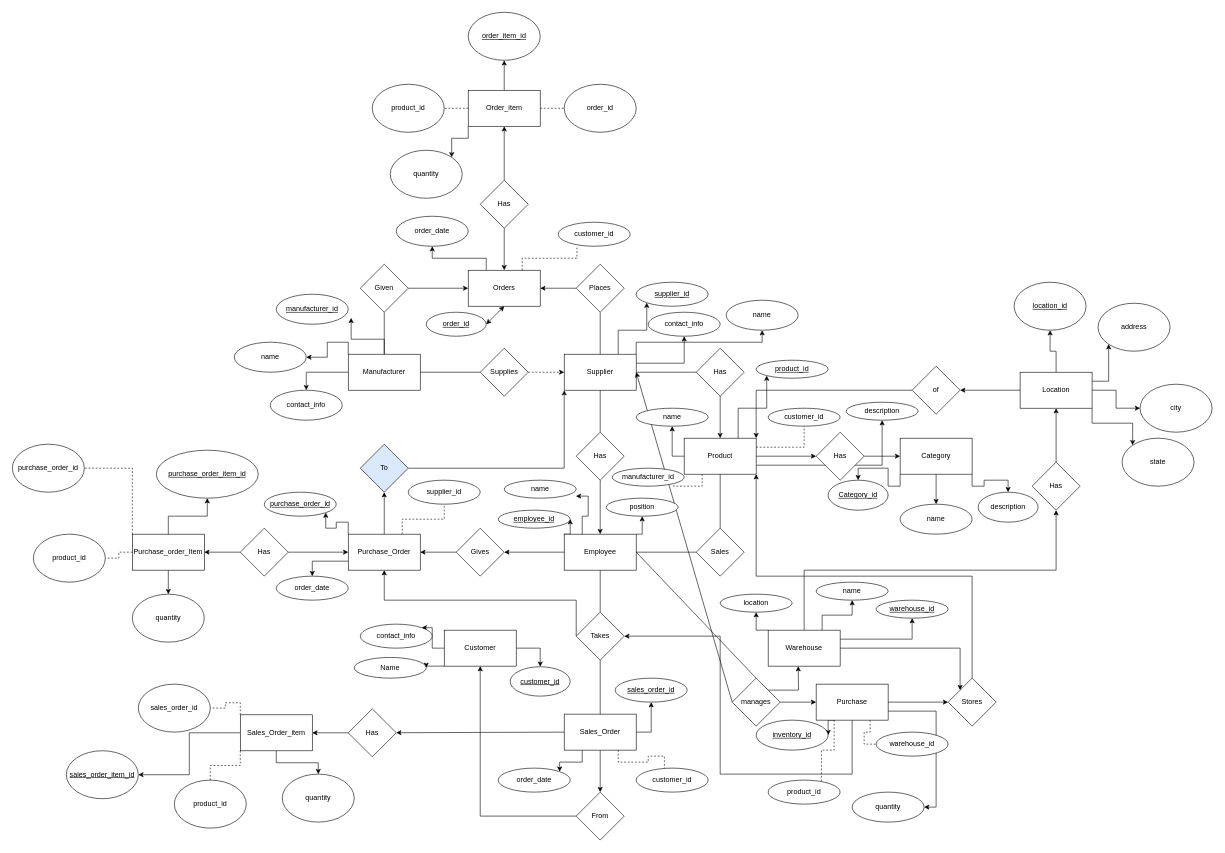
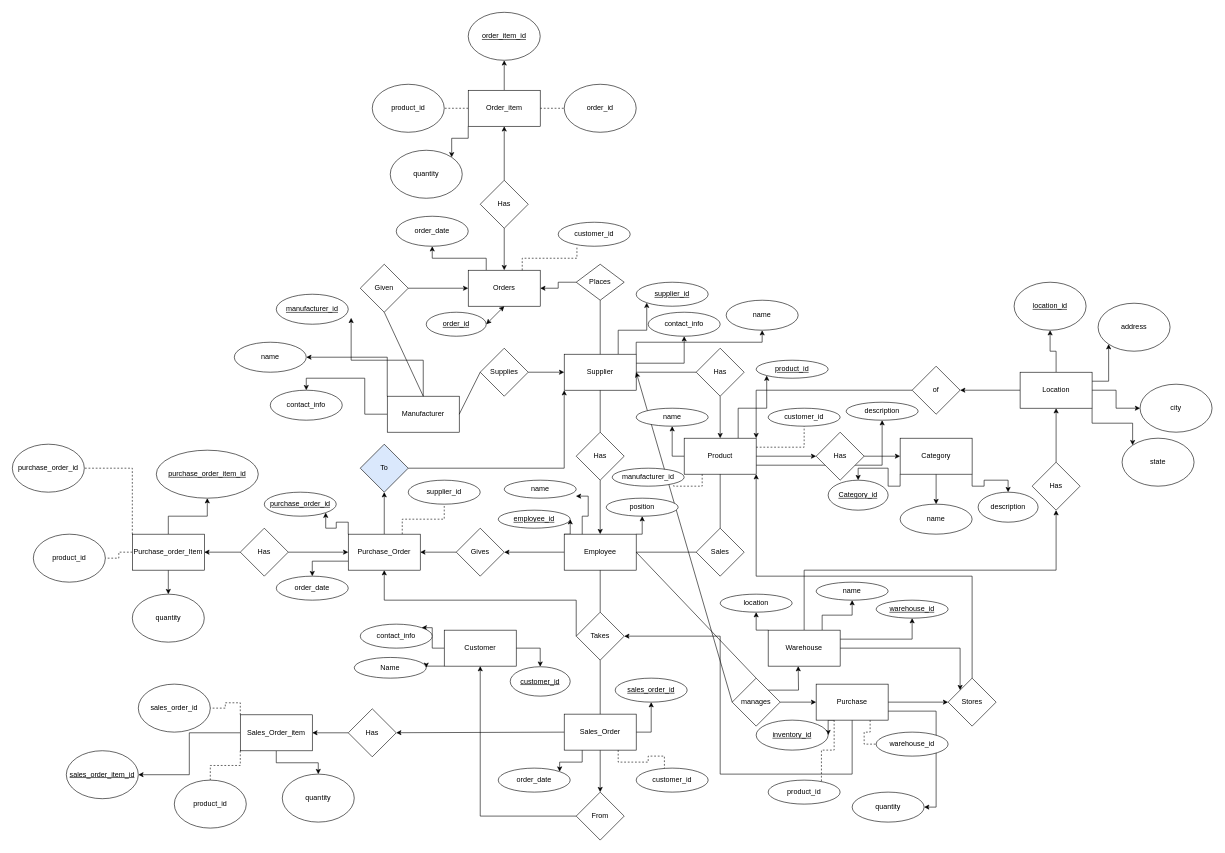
node "Places": size 48x48 -> 48x36
node "Manufacturer": moved (384, 372) -> (423, 414)
edge "Supplies" -> "Supplier": style dashed -> solid
